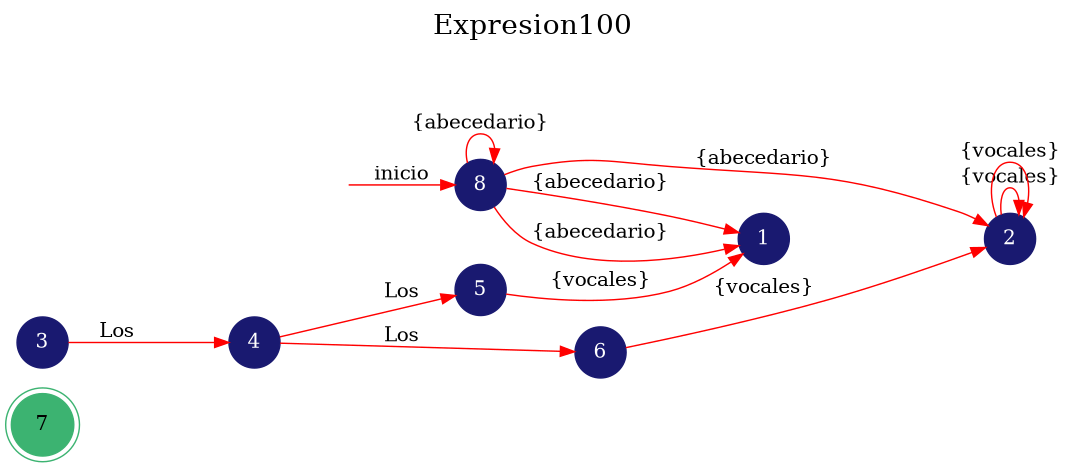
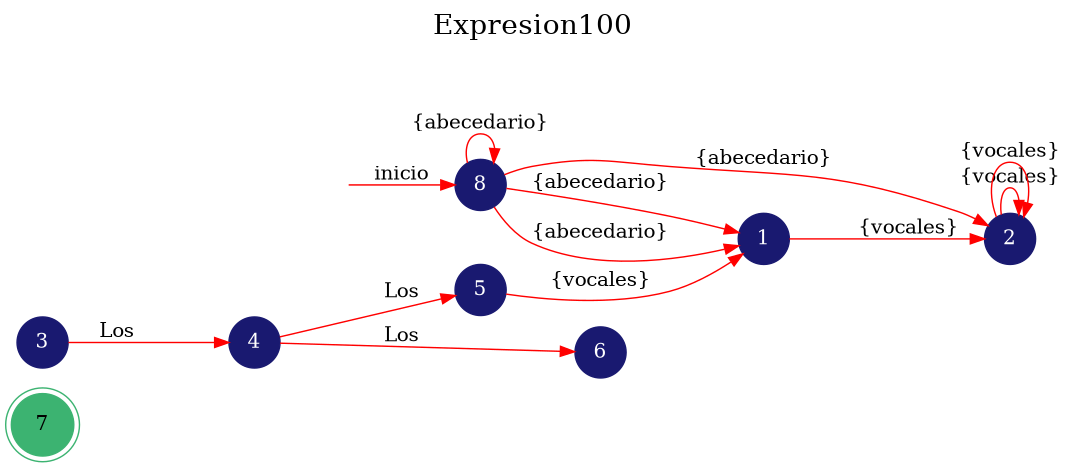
edge "6" -> "2": now "1" -> "2"
